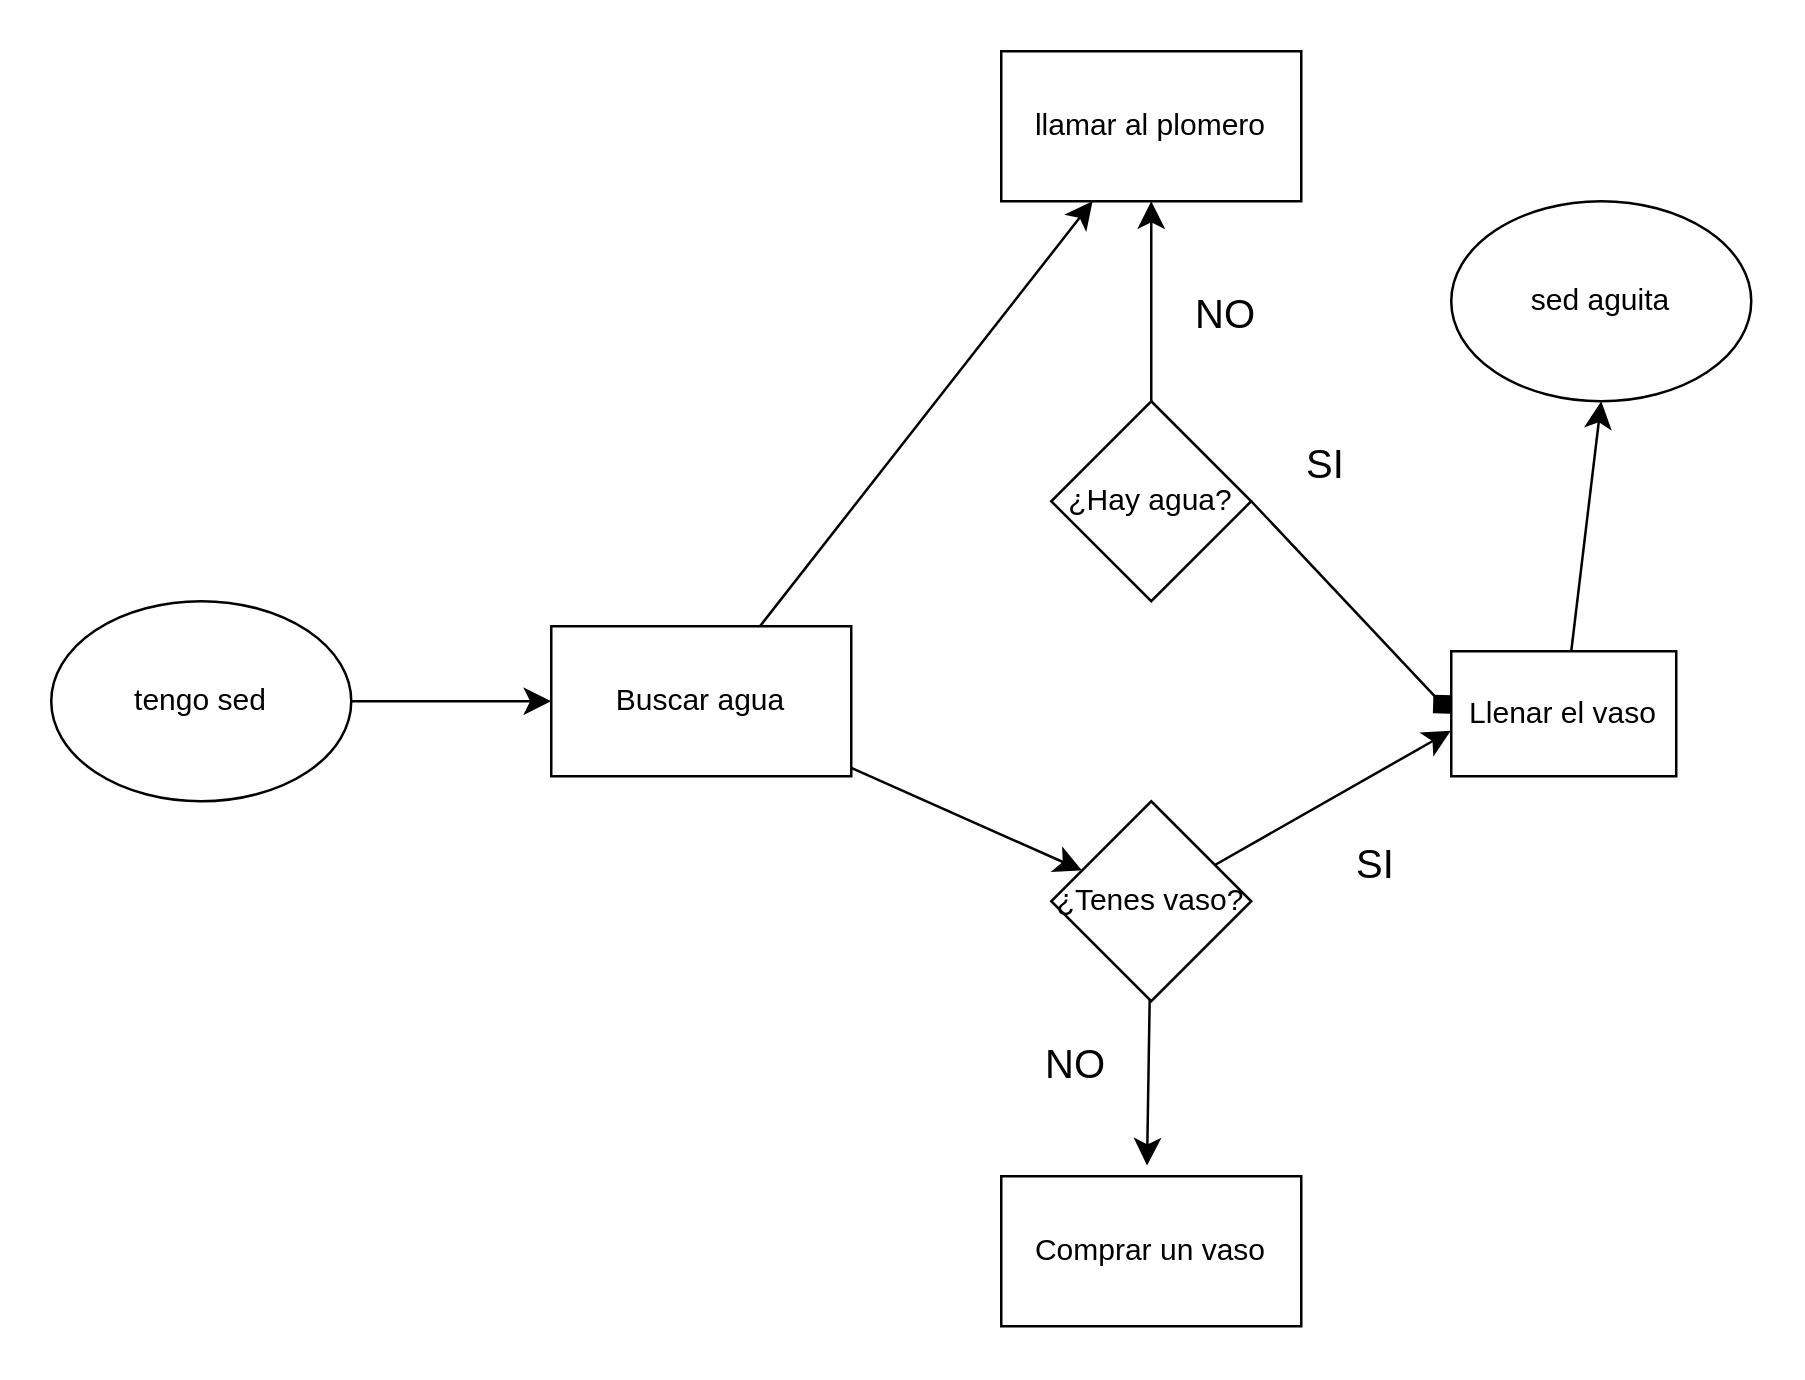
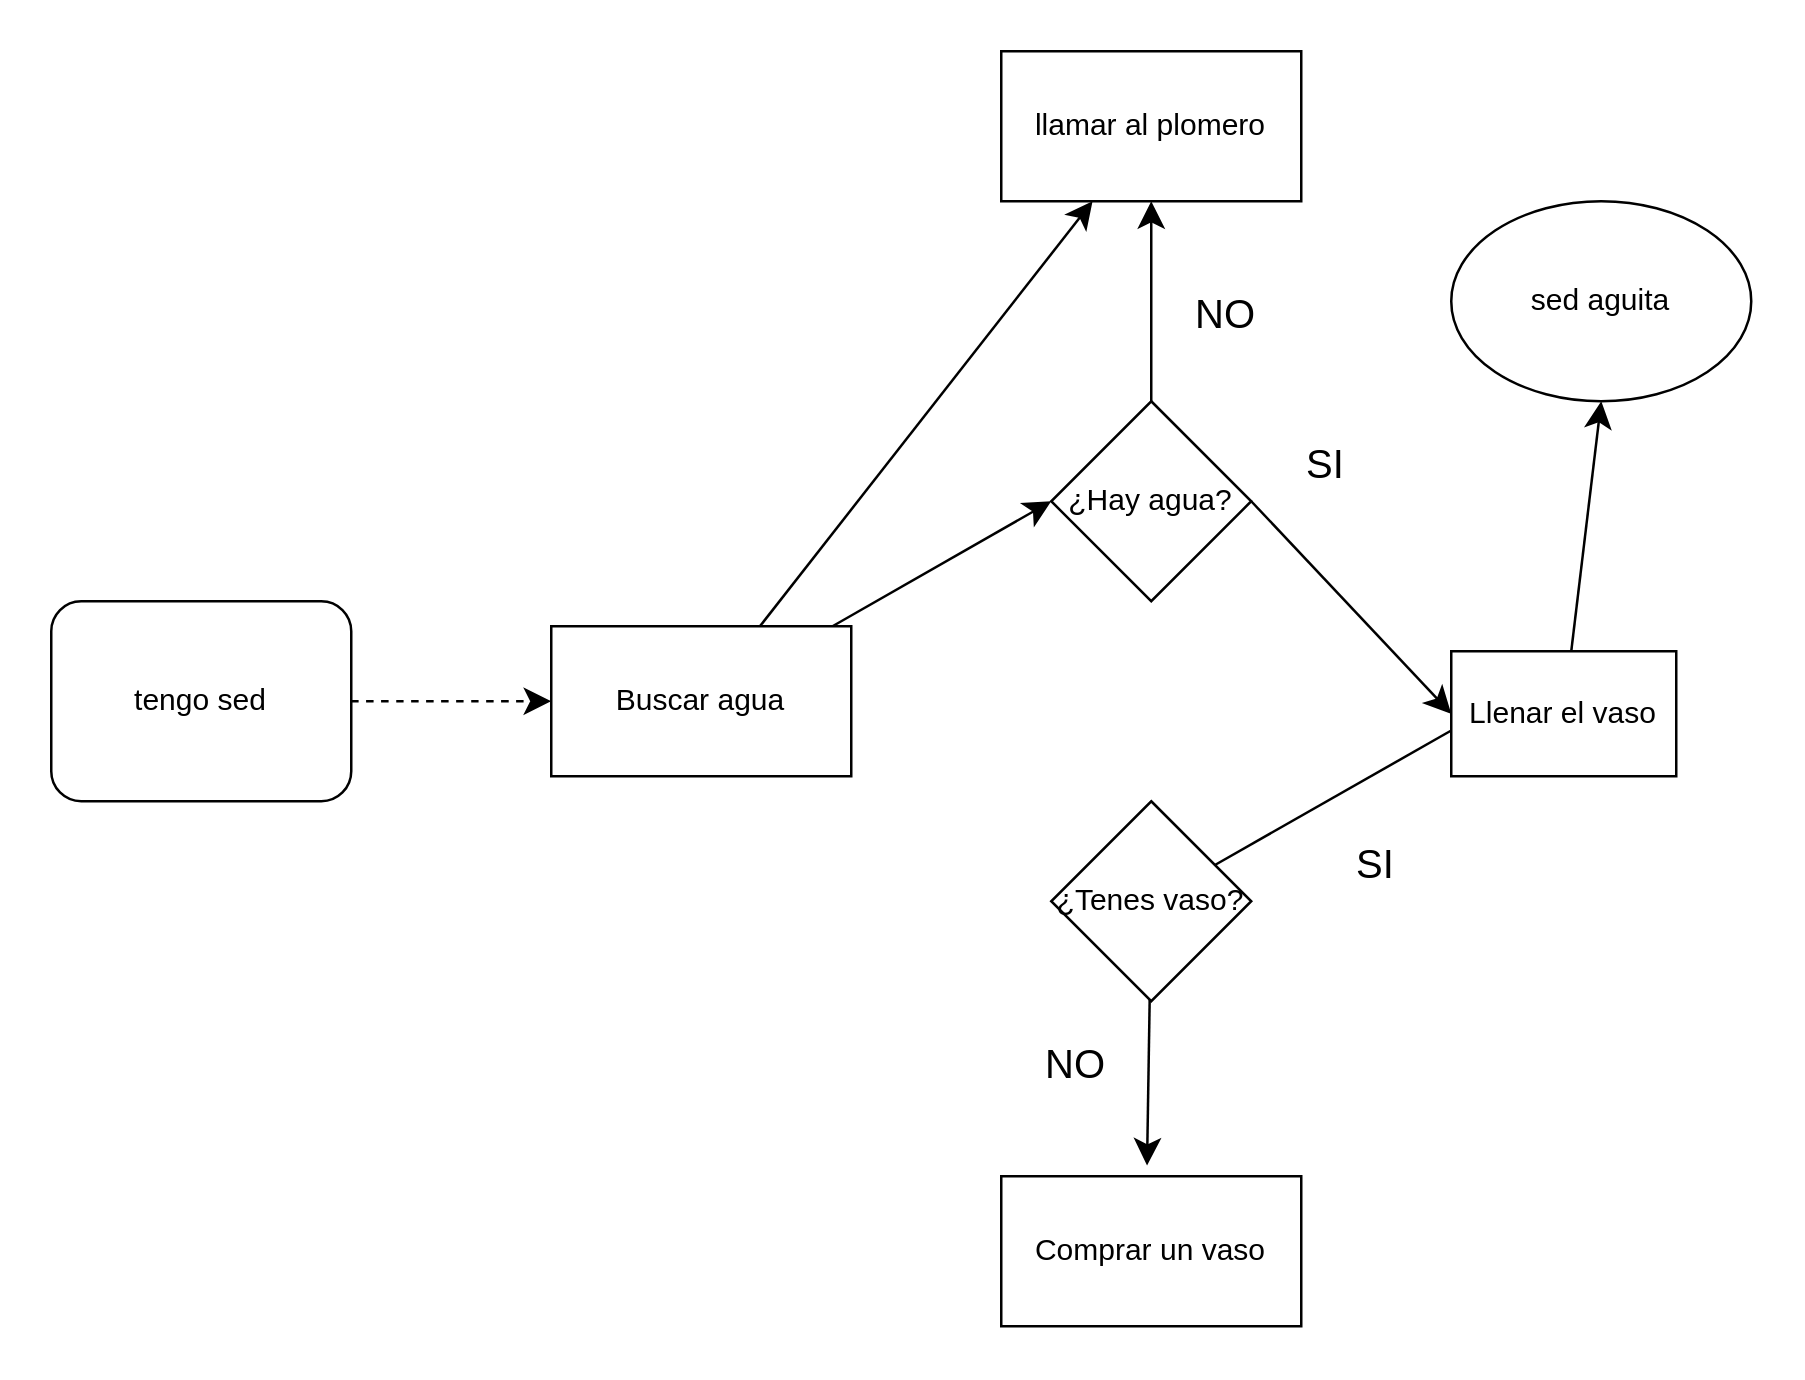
edge "¿Hay agua?" -> "Llenar el vaso": arrowhead diamond -> classic
node "tengo sed": shape ellipse -> rounded rectangle
edge "tengo sed" -> "Buscar agua": style solid -> dashed
edge "¿Tenes vaso?" -> "Llenar el vaso": arrowhead classic -> none
edge "Buscar agua" -> "¿Tenes vaso?": now "Buscar agua" -> "¿Hay agua?"
